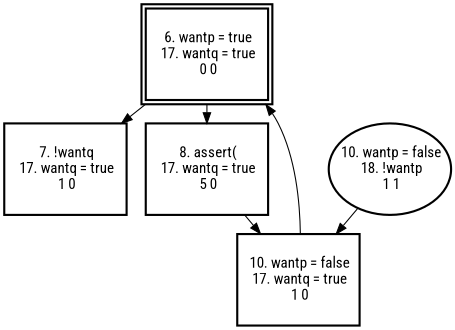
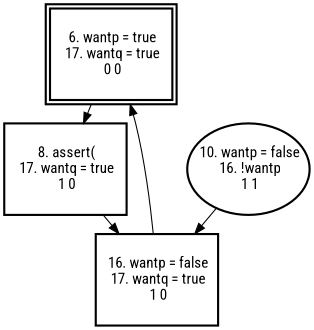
node "7. !wantq 17. wantq = true 1 0": removed
node "8. assert( 17. wantq = true 5 0": label "8. assert( 17. wantq = true 5 0" -> "8. assert( 17. wantq = true 1 0"
node "10. wantp = false 18. !wantp 1 1": label "10. wantp = false 18. !wantp 1 1" -> "10. wantp = false 16. !wantp 1 1"
node "10. wantp = false 17. wantq = true 1 0": label "10. wantp = false 17. wantq = true 1 0" -> "16. wantp = false 17. wantq = true 1 0"
